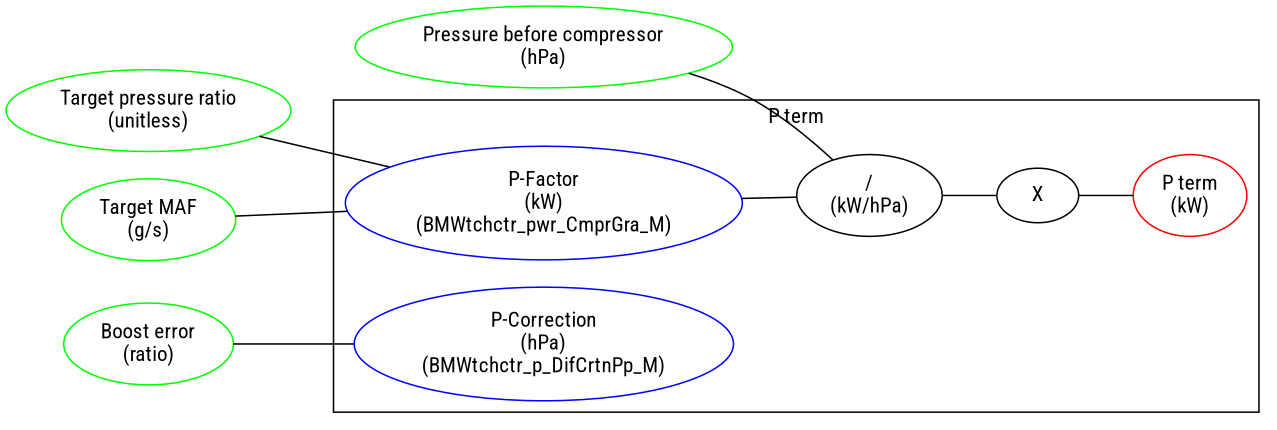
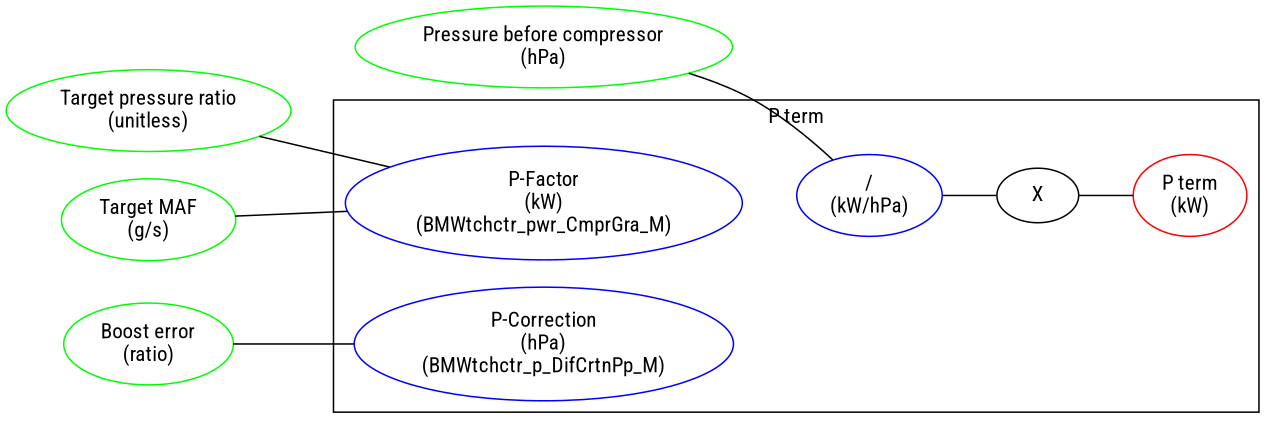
node "/ (kW/hPa)": color black -> blue
edge "/ (kW/hPa)" -- "P-Factor (kW) (BMWtchctr_pwr_CmprGra_M)": removed
